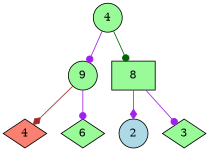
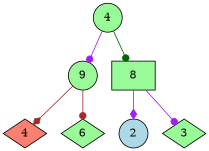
edge "9" -> "6": color purple -> brown
